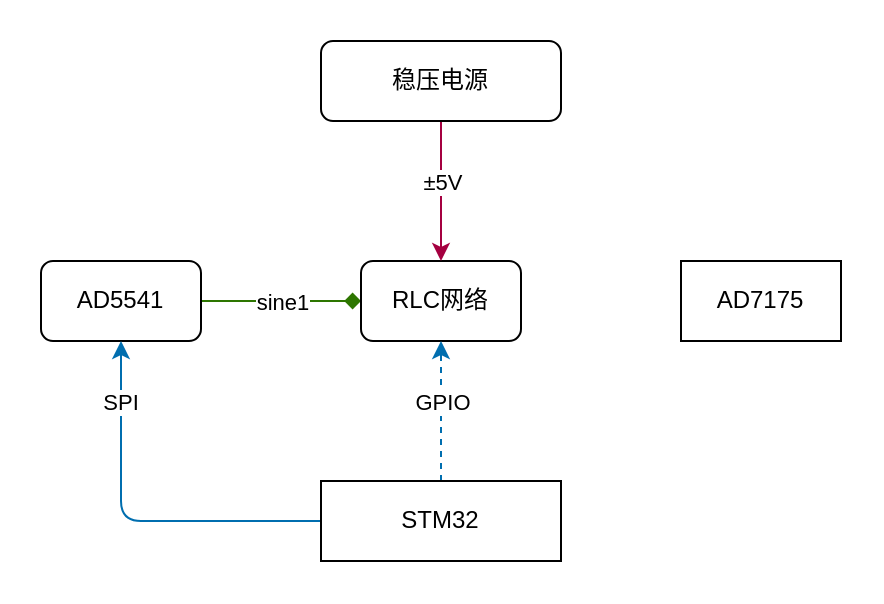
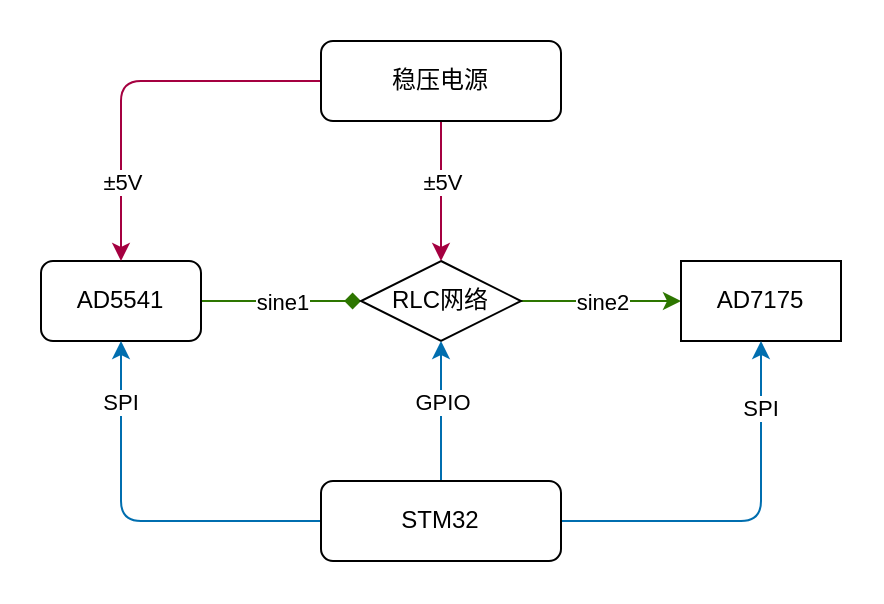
edge "稳压电源" -> "AD5541": added, label "±5V"
node "RLC网络": shape rounded rectangle -> diamond
edge "RLC网络" -> "AD7175": added, label "sine2"
edge "STM32" -> "RLC网络": style dashed -> solid
node "STM32": shape rectangle -> rounded rectangle
edge "STM32" -> "AD7175": added, label "SPI"
